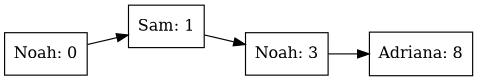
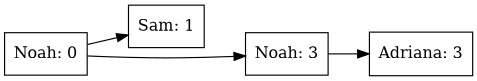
edge "Sam: 1" -> "Noah: 3": now "Noah: 0" -> "Noah: 3"
node "Adriana: 8": label "Adriana: 8" -> "Adriana: 3"
